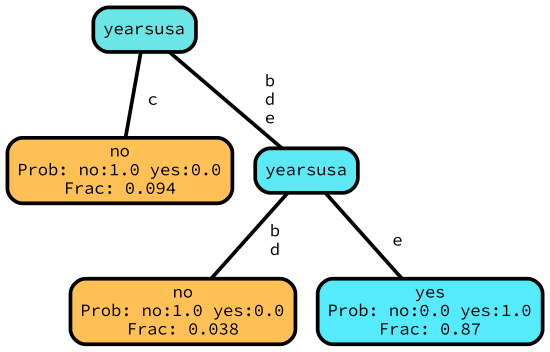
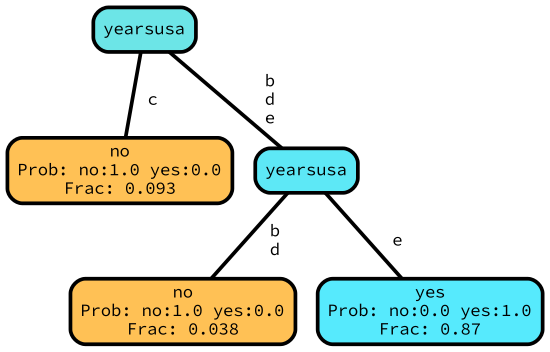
node "no Prob: no:1.0 yes:0.0 Frac: 0.094": label "no Prob: no:1.0 yes:0.0 Frac: 0.094" -> "no Prob: no:1.0 yes:0.0 Frac: 0.093"
